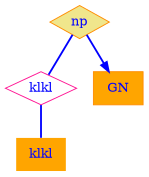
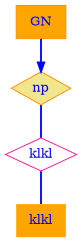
edge "np" -> "GN": reversed
